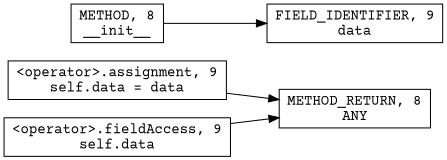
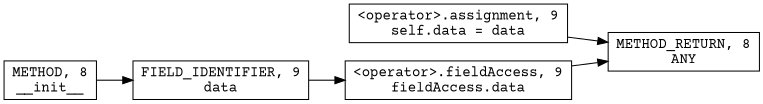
edge "FIELD_IDENTIFIER, 9" -> "<operator>.fieldAccess, 9": added
node "<operator>.fieldAccess, 9": text "self.data" -> "fieldAccess.data"
